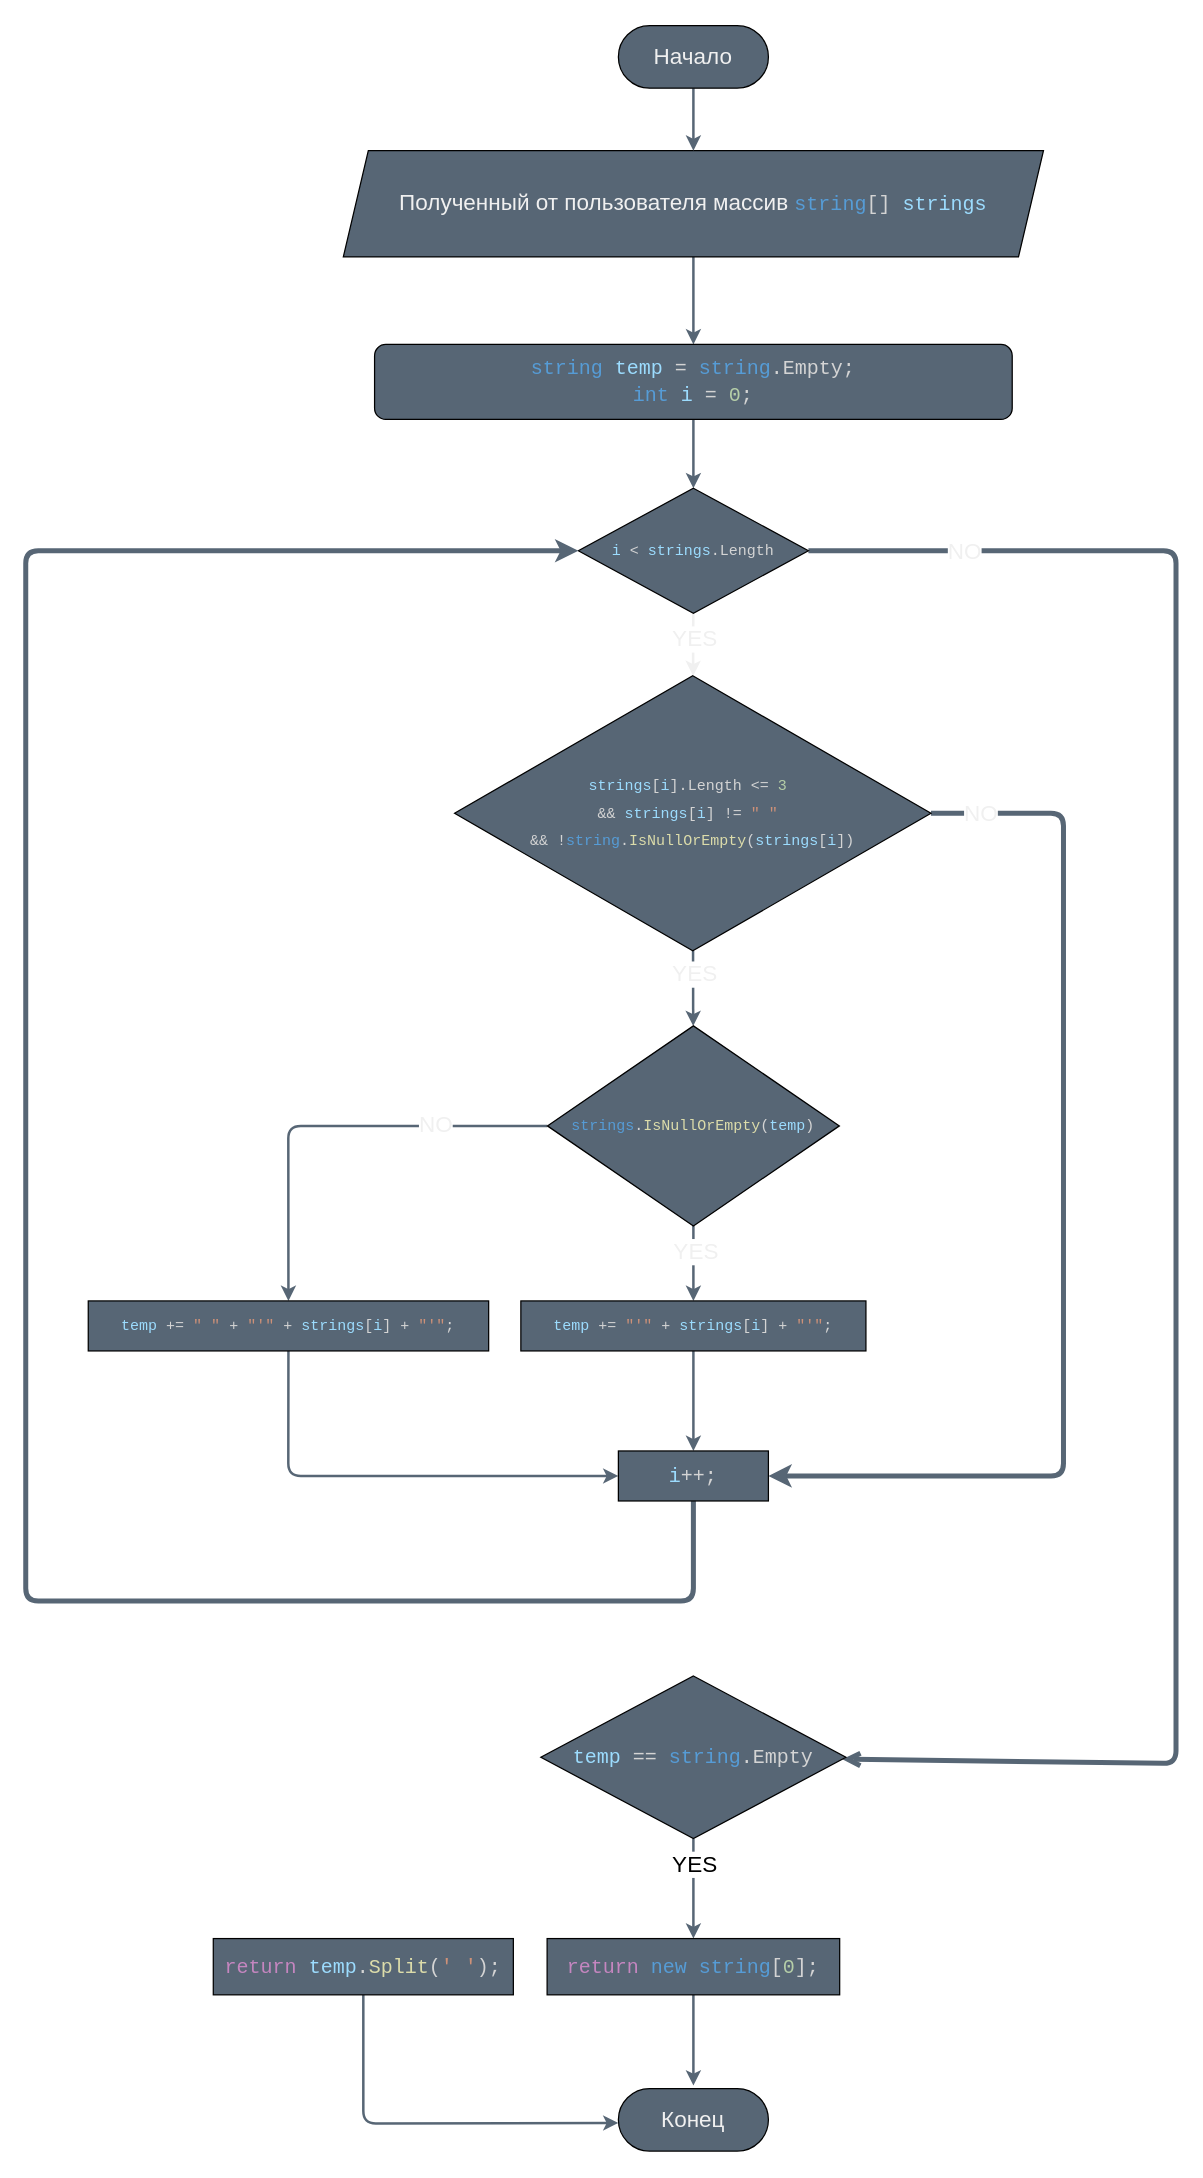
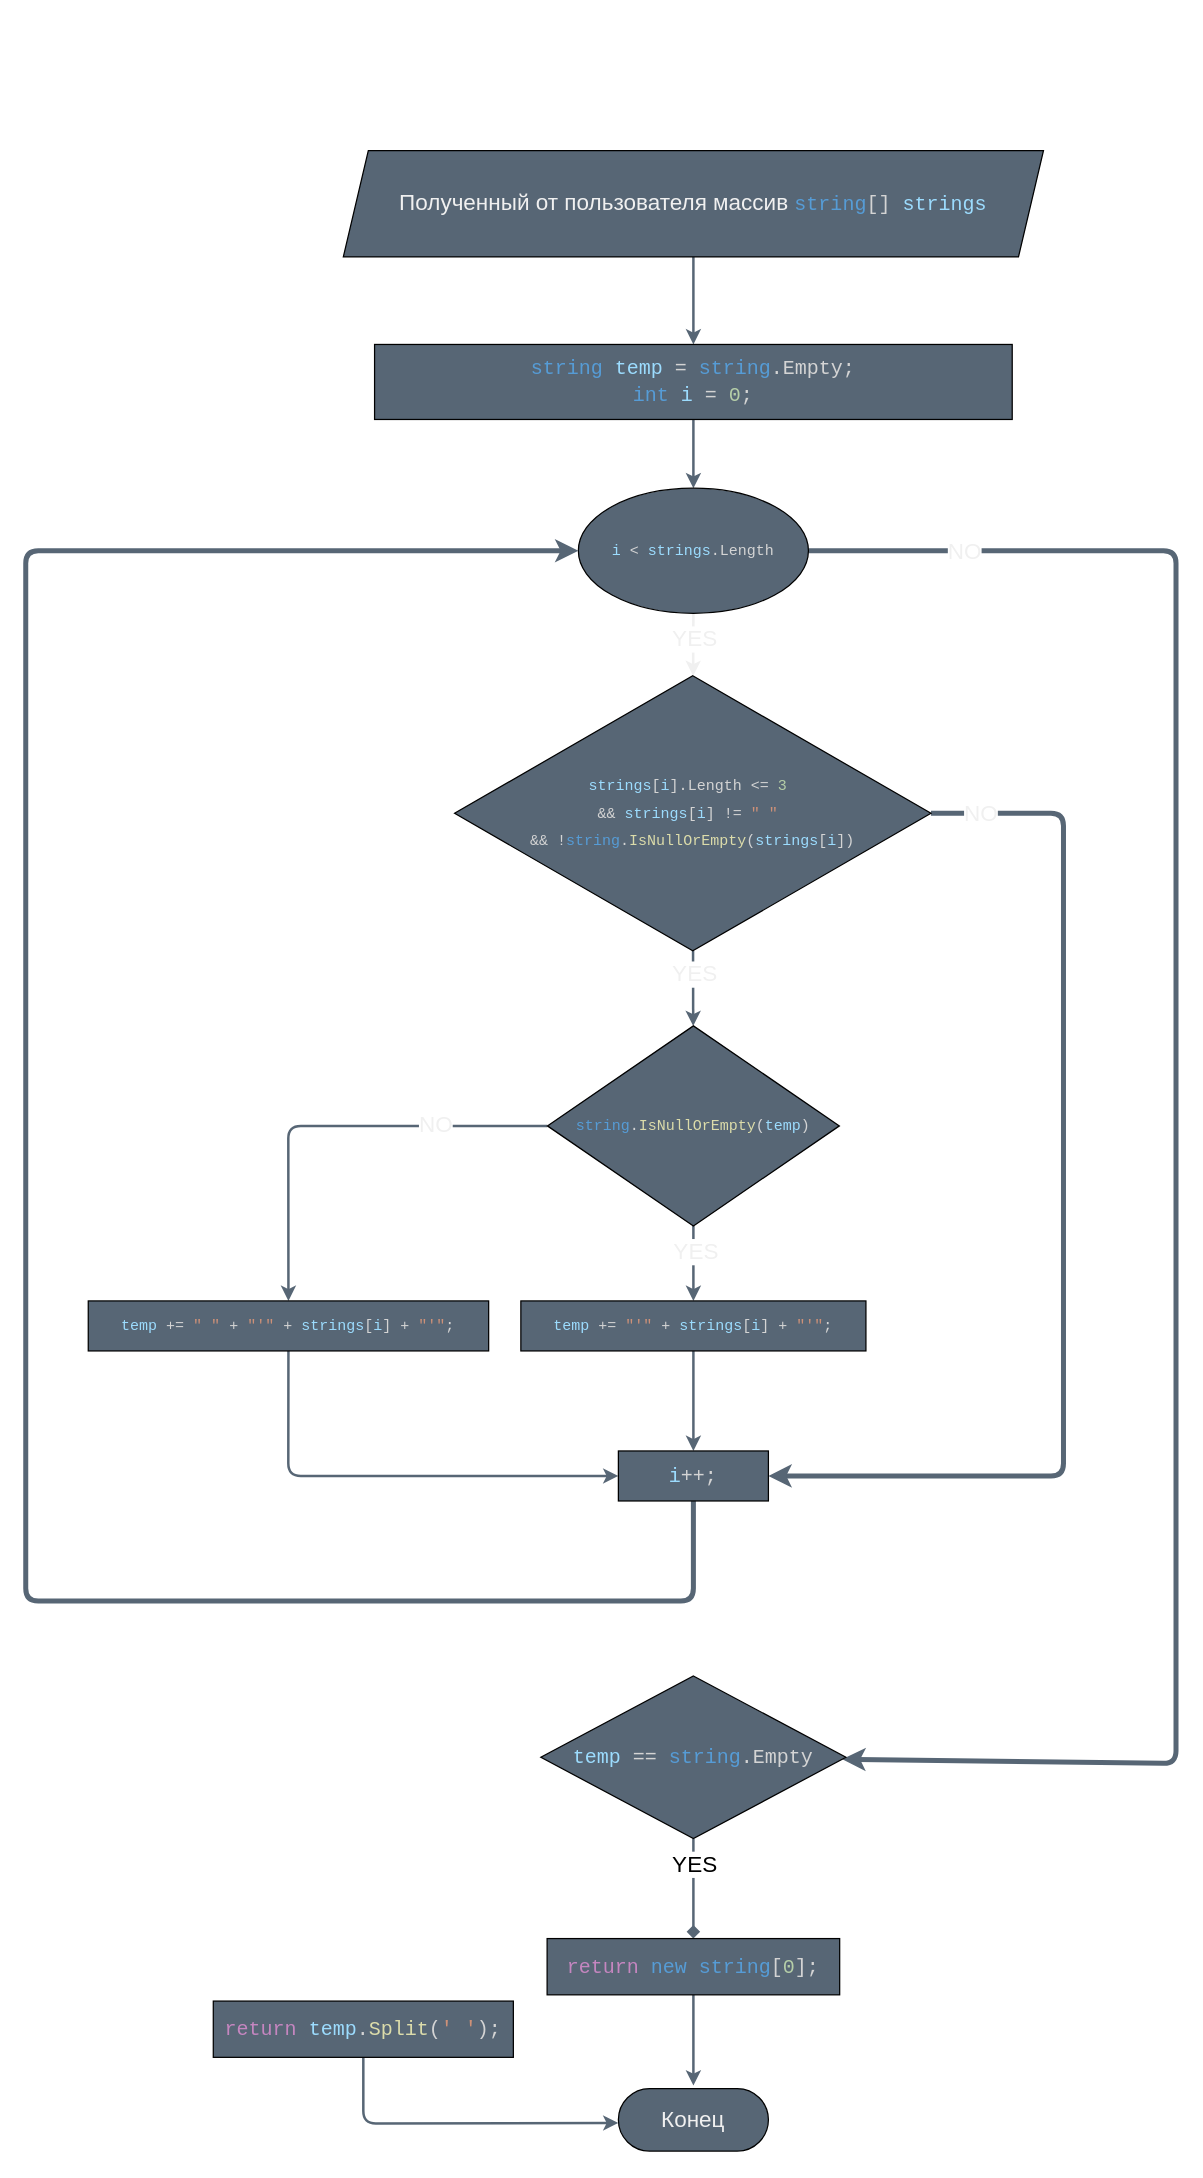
node "Начало": removed
edge "Начало" -> "Полученный от пользователя массив string[] strings": removed
node "string temp = string.Empty; int i = 0;": shape rounded rectangle -> rectangle
node "i < strings.Length": shape diamond -> ellipse
edge "i < strings.Length" -> "temp == string.Empty": arrowhead open -> classic
node "strings.IsNullOrEmpty(temp)": label "strings.IsNullOrEmpty(temp)" -> "string.IsNullOrEmpty(temp)"
edge "temp == string.Empty" -> "return new string[0];": arrowhead classic -> diamond
node "return temp.Split(' ');": moved (363, 1966) -> (363, 2029)
